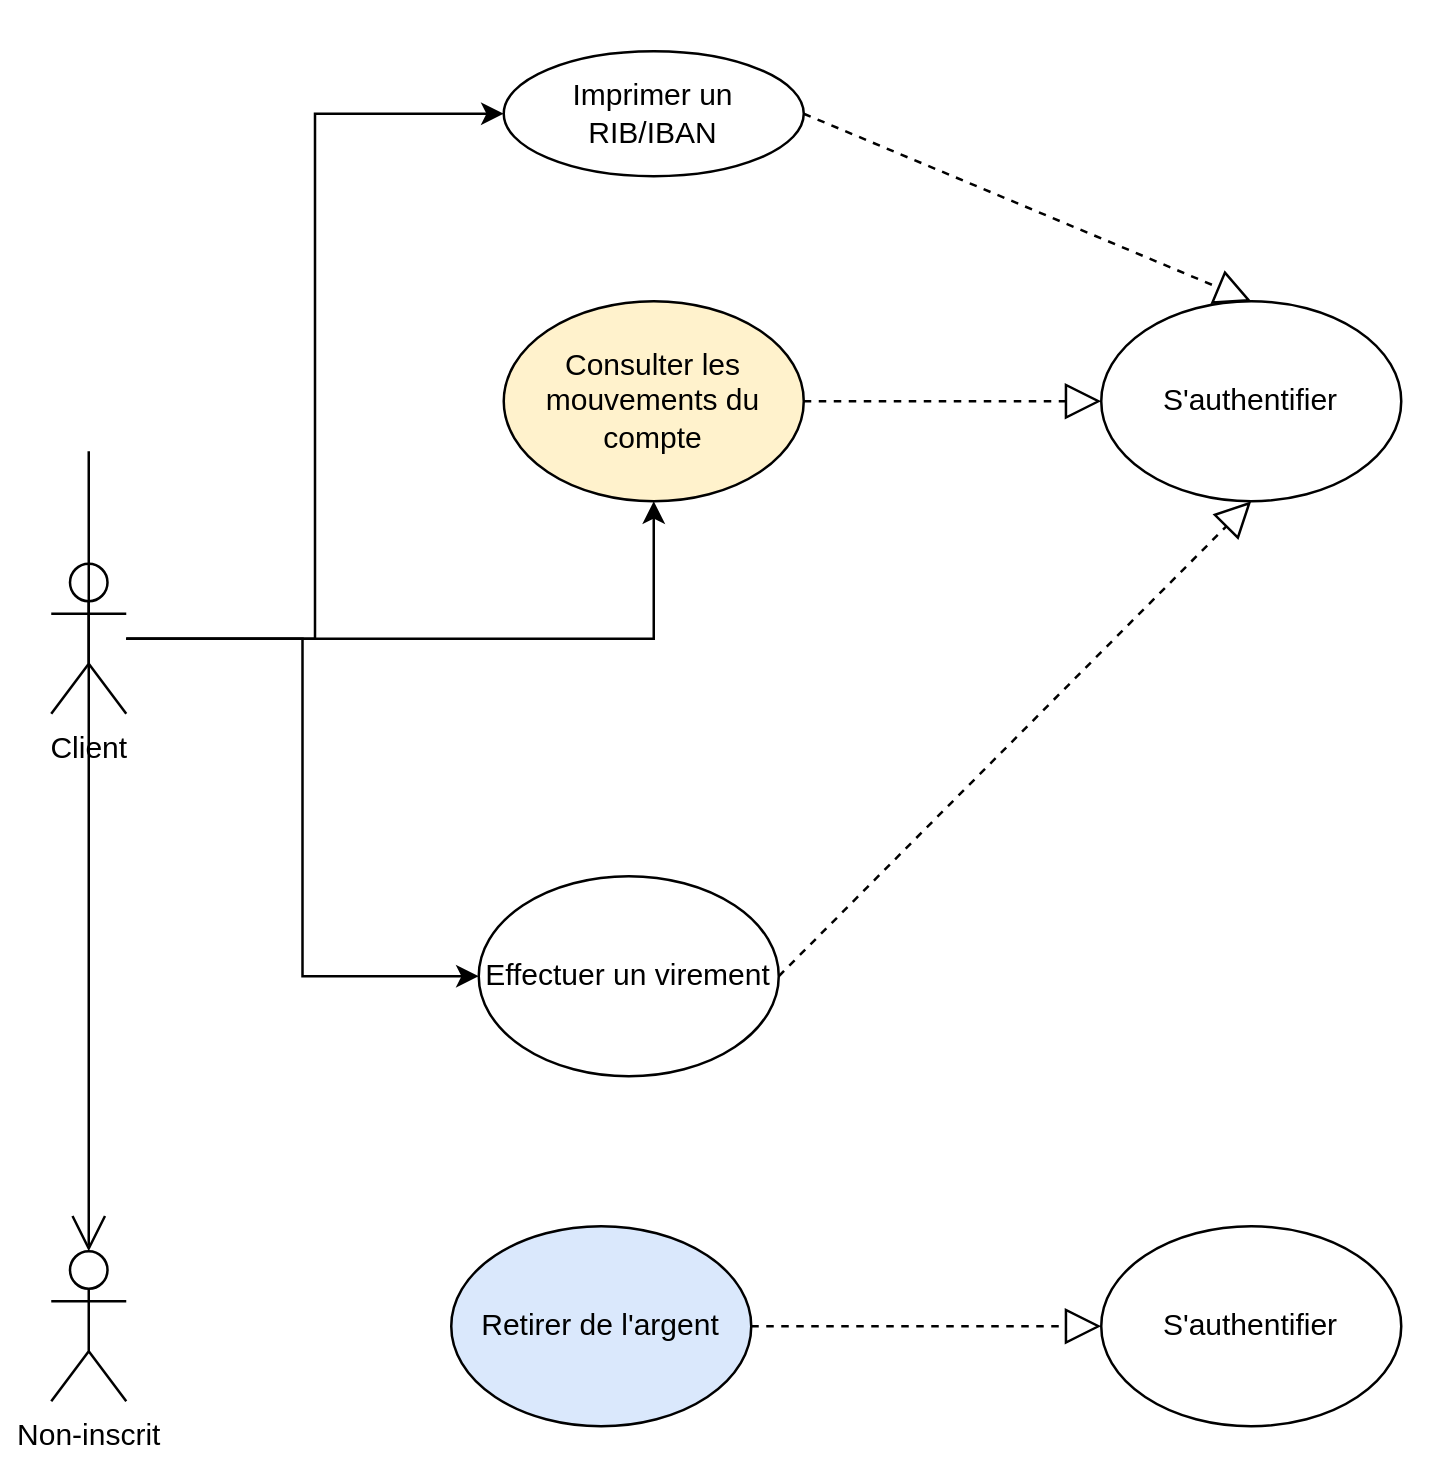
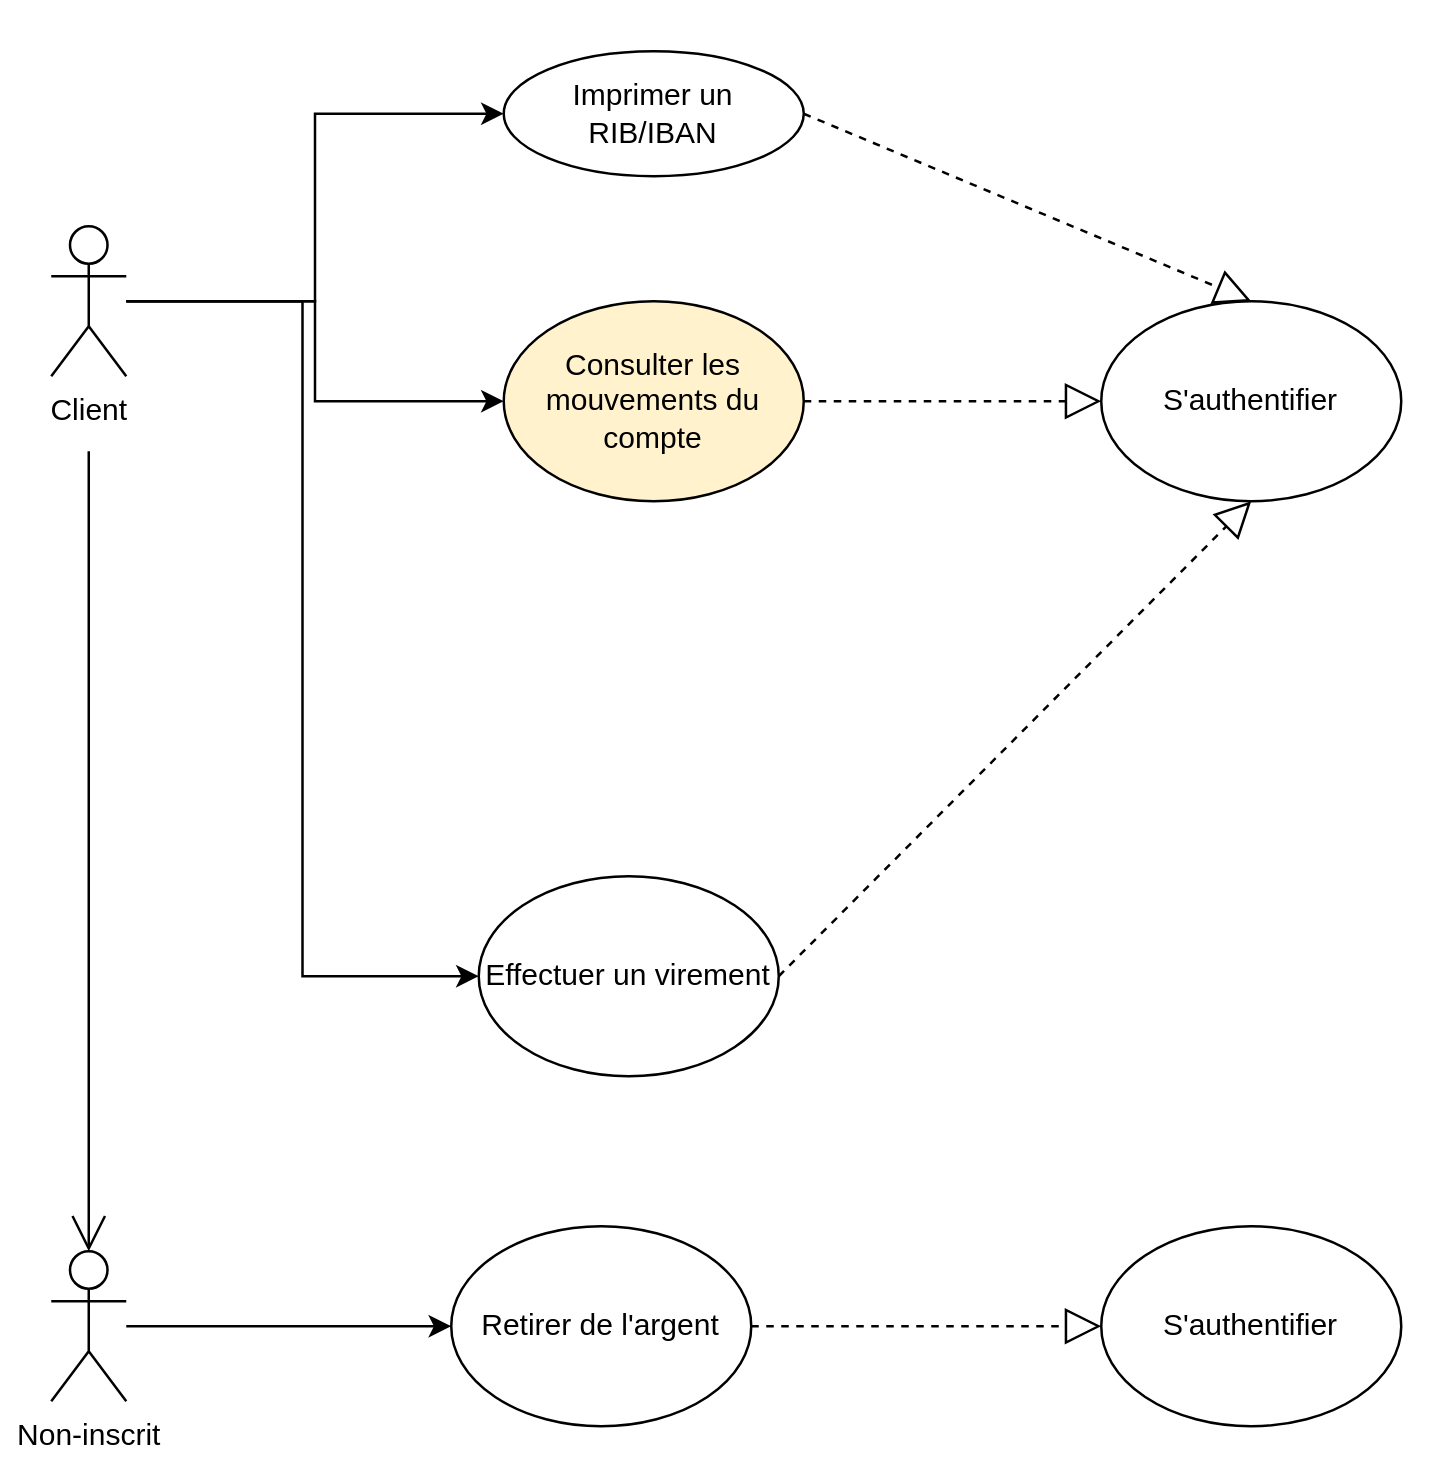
node "Client": moved (89, 639) -> (89, 301)
edge "Non-inscrit" -> "Retirer de l'argent": added
node "Retirer de l'argent": fillcolor #dae8fc -> #ffffff
